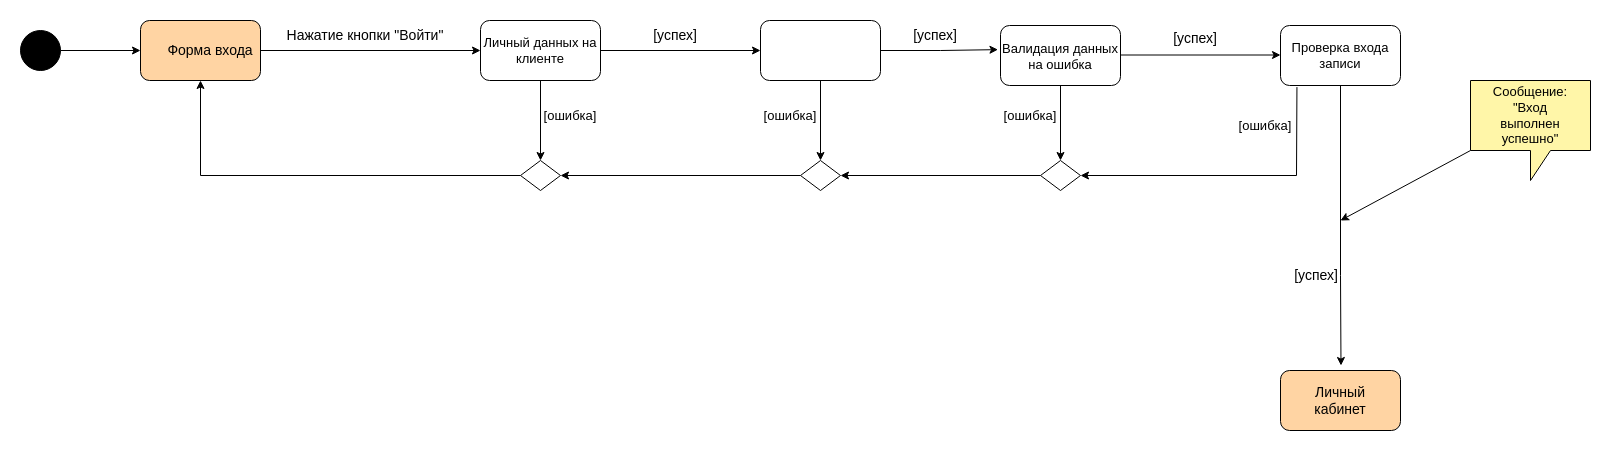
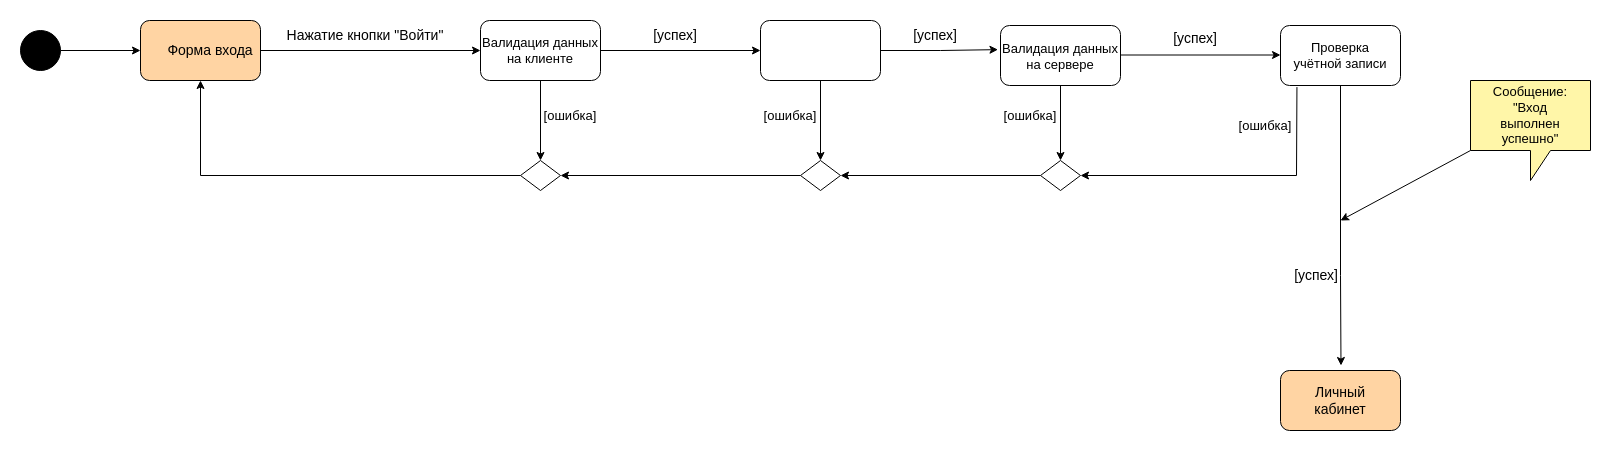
node "Личный данных на клиенте": label "Личный данных на клиенте" -> "Валидация данных на клиенте"
node "Проверка входа записи": label "Проверка входа записи" -> "Проверка учётной записи"
node "Валидация данных на ошибка": label "Валидация данных на ошибка" -> "Валидация данных на сервере"
